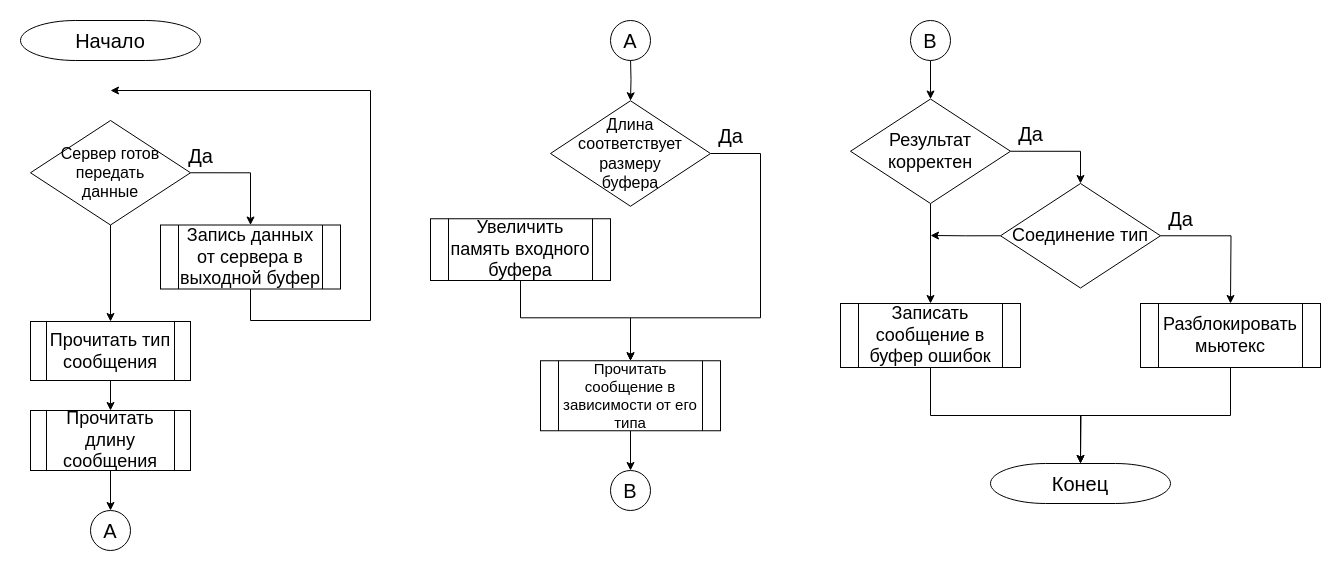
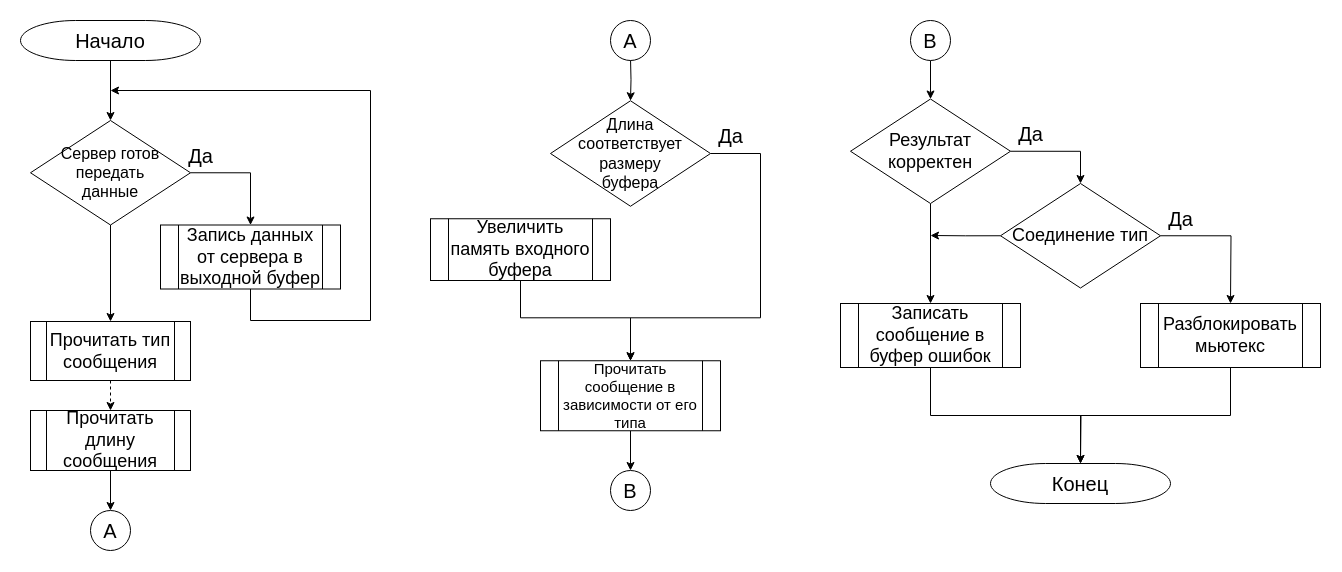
edge "Начало" -> "Сервер готов передать данные": added
edge "Прочитать тип сообщения" -> "Прочитать длину сообщения": style solid -> dashed
